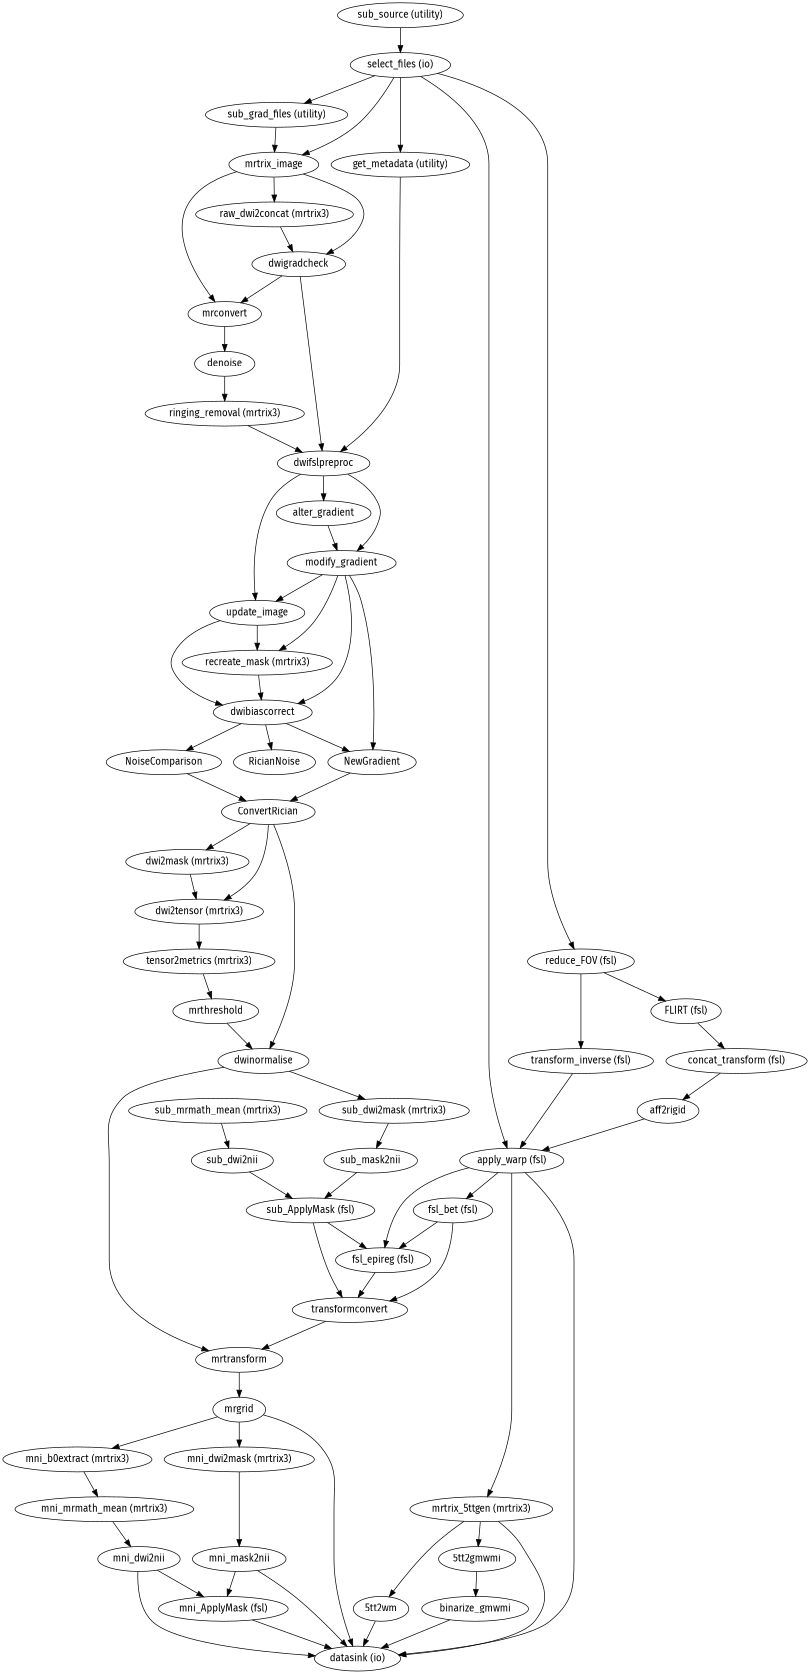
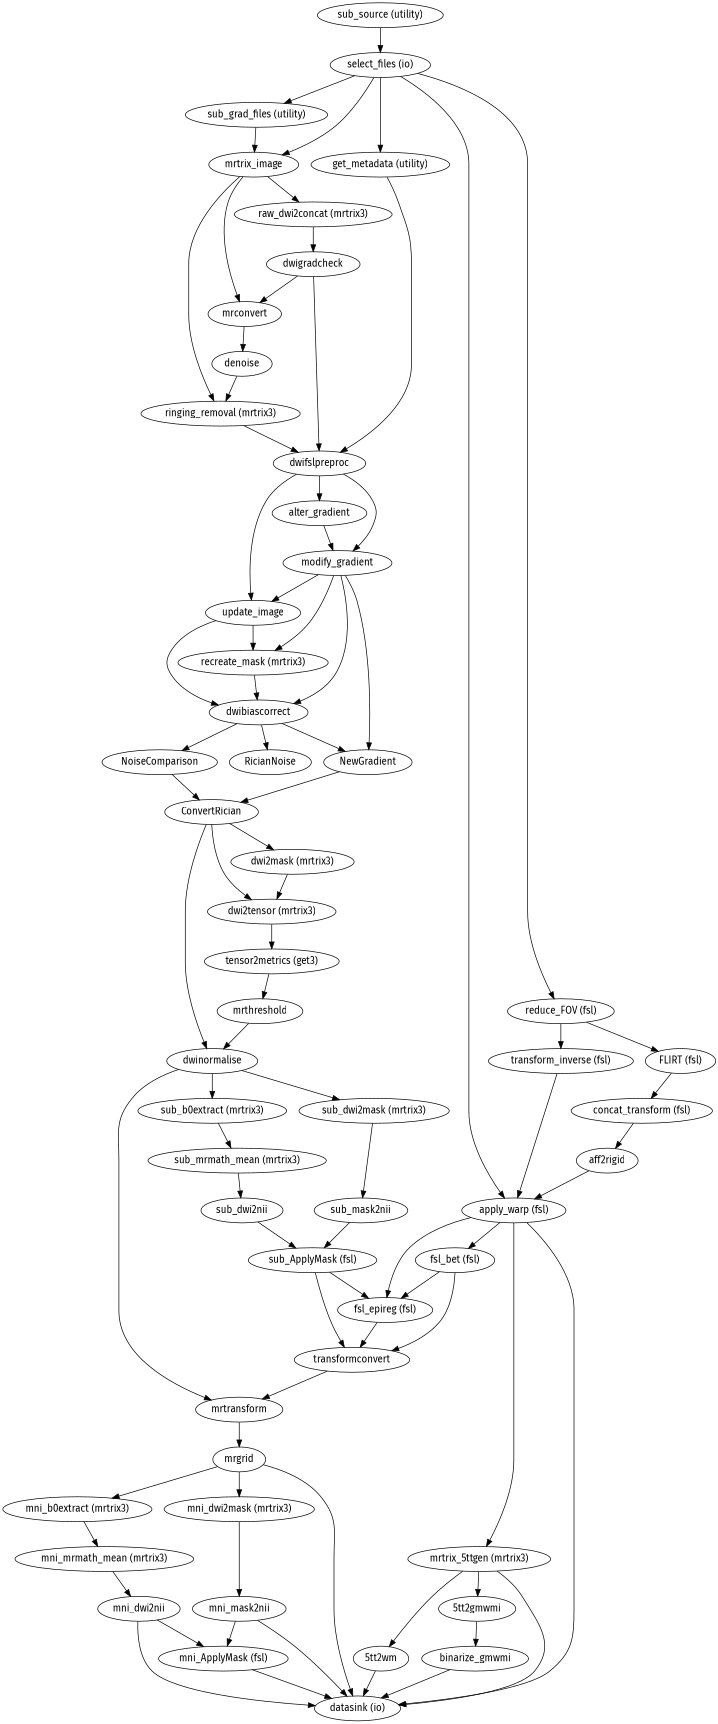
edge "mrtrix_image" -> "dwigradcheck": now "mrtrix_image" -> "ringing_removal (mrtrix3)"
node "tensor2metrics (mrtrix3)": label "tensor2metrics (mrtrix3)" -> "tensor2metrics (get3)"
node "sub_b0extract (mrtrix3)": added
